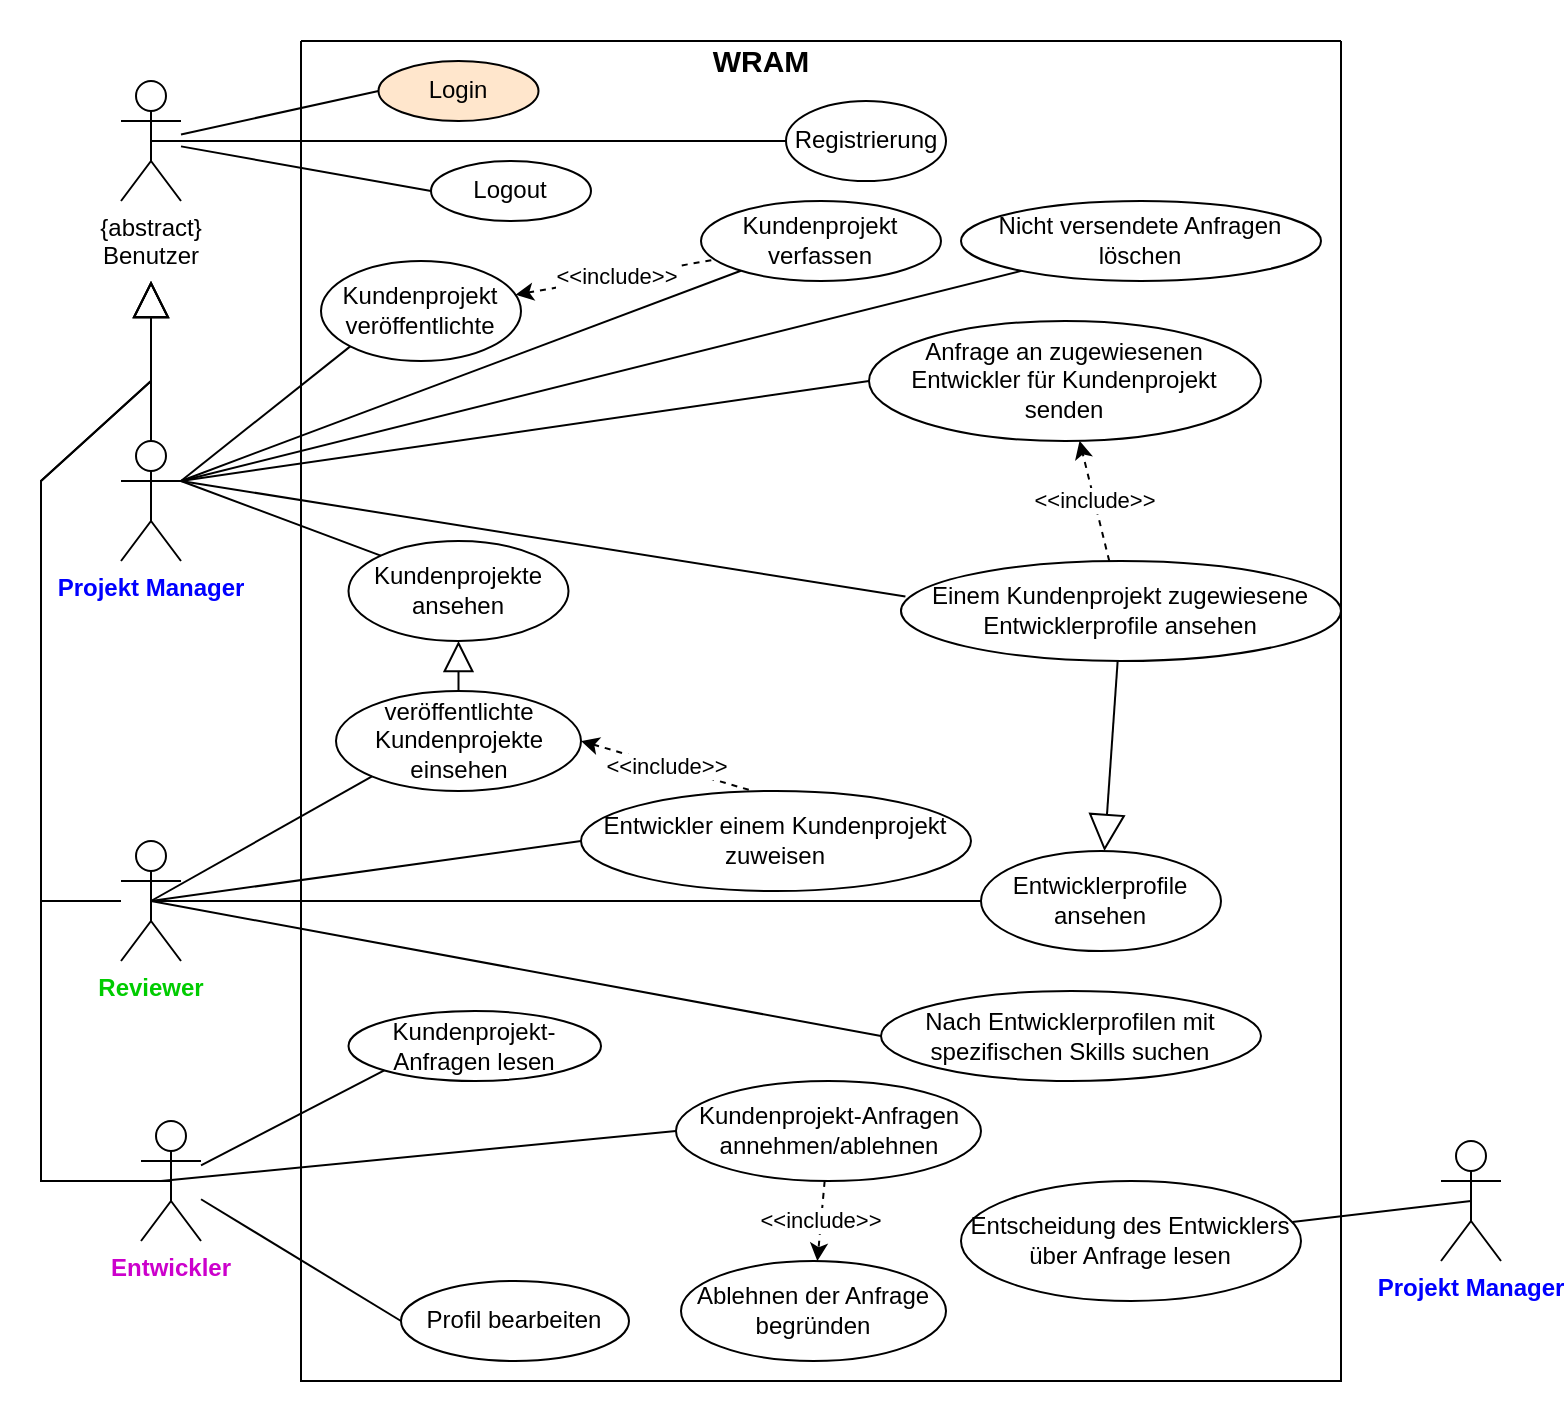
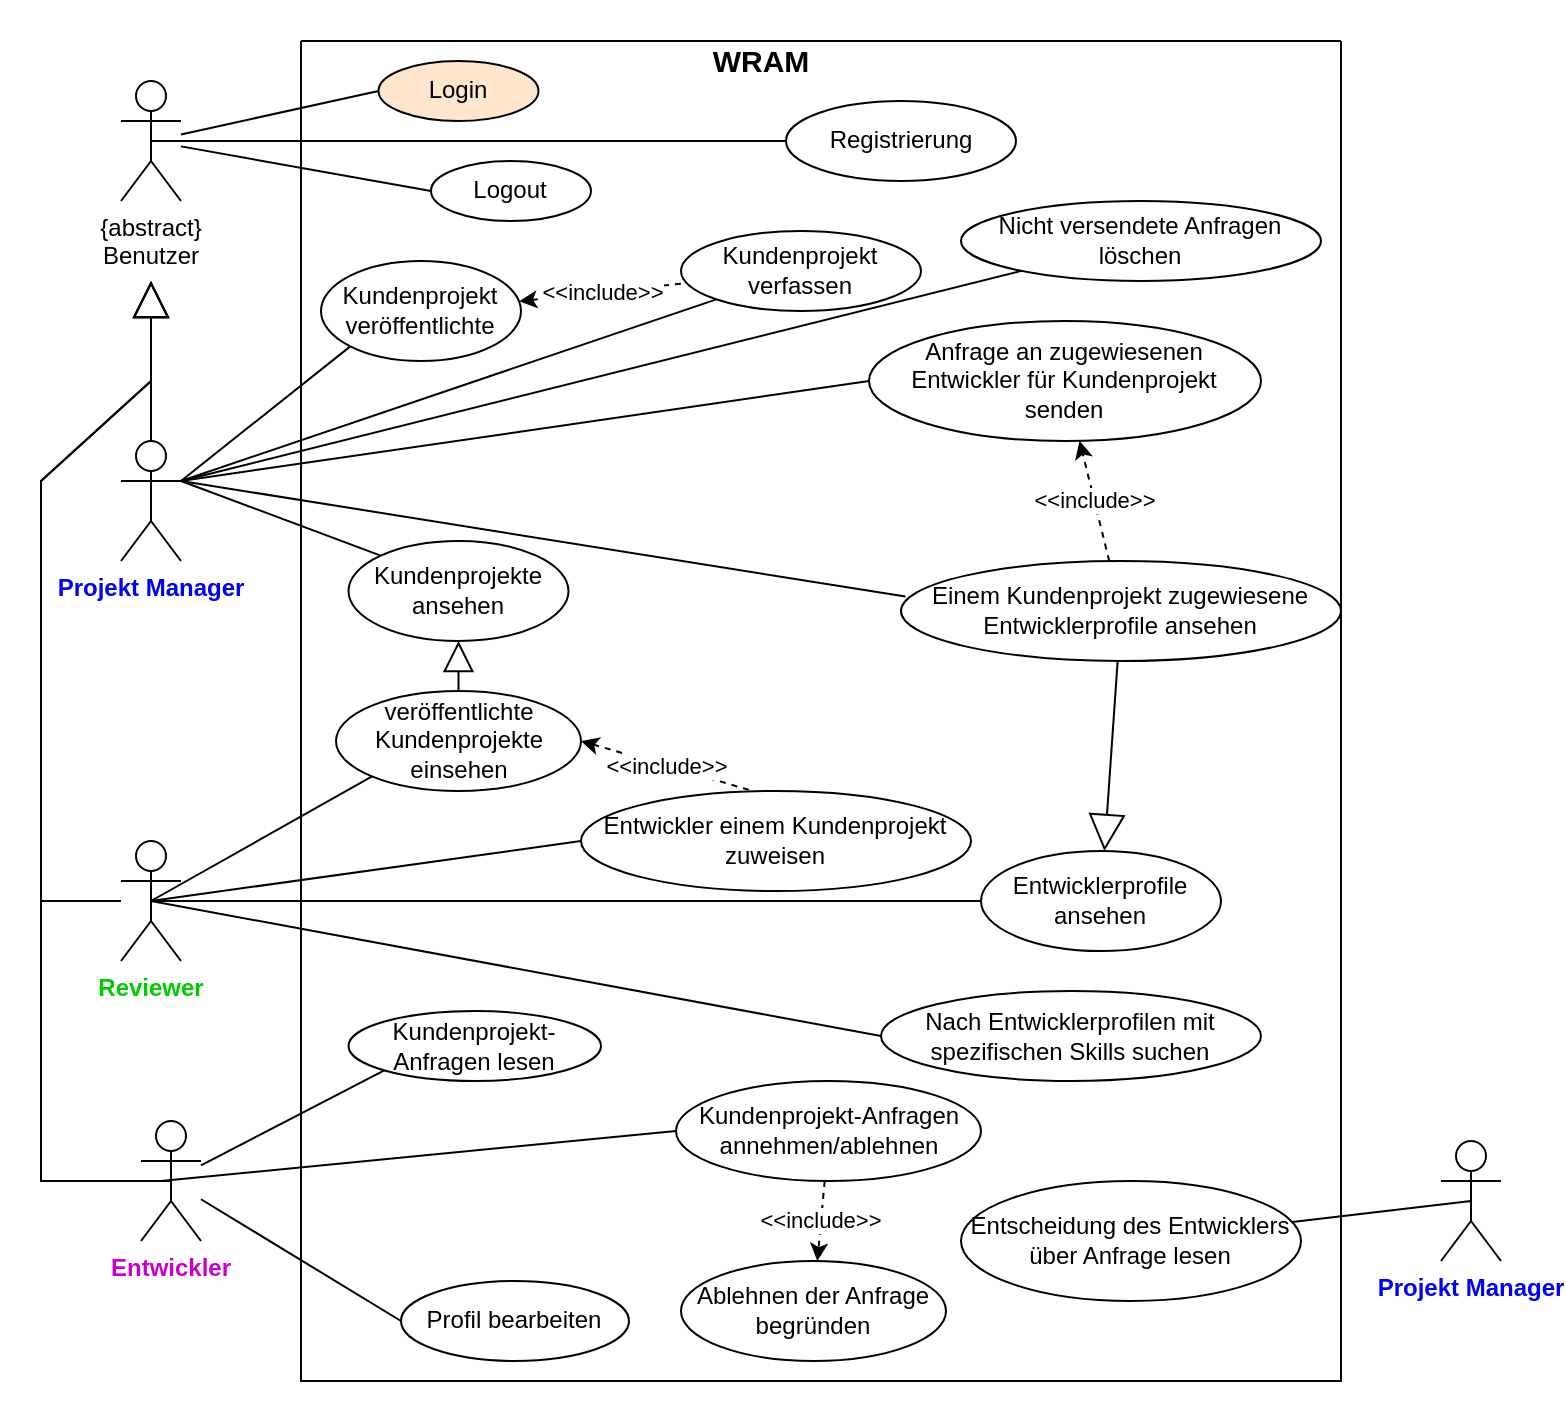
node "Registrierung": size 160x80 -> 230x80
node "Kundenprojekt verfassen": moved (821, 241) -> (801, 271)
